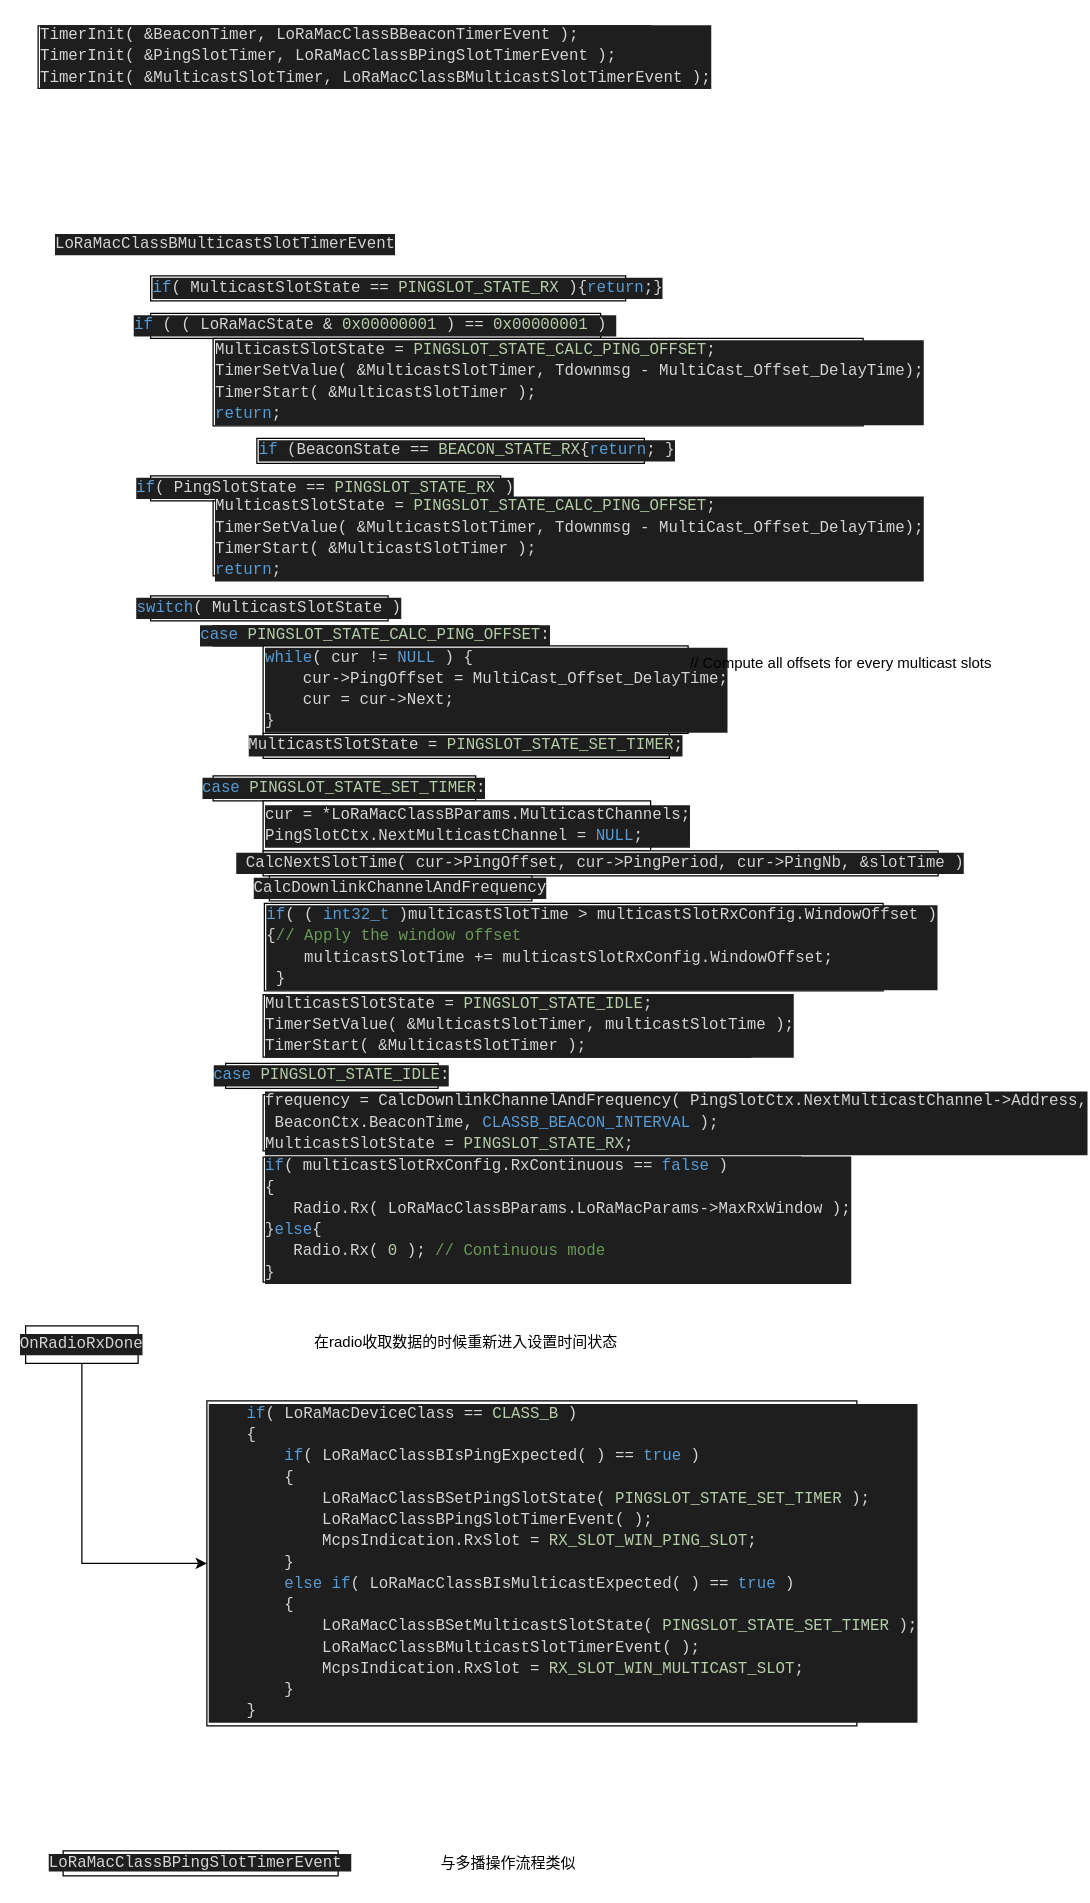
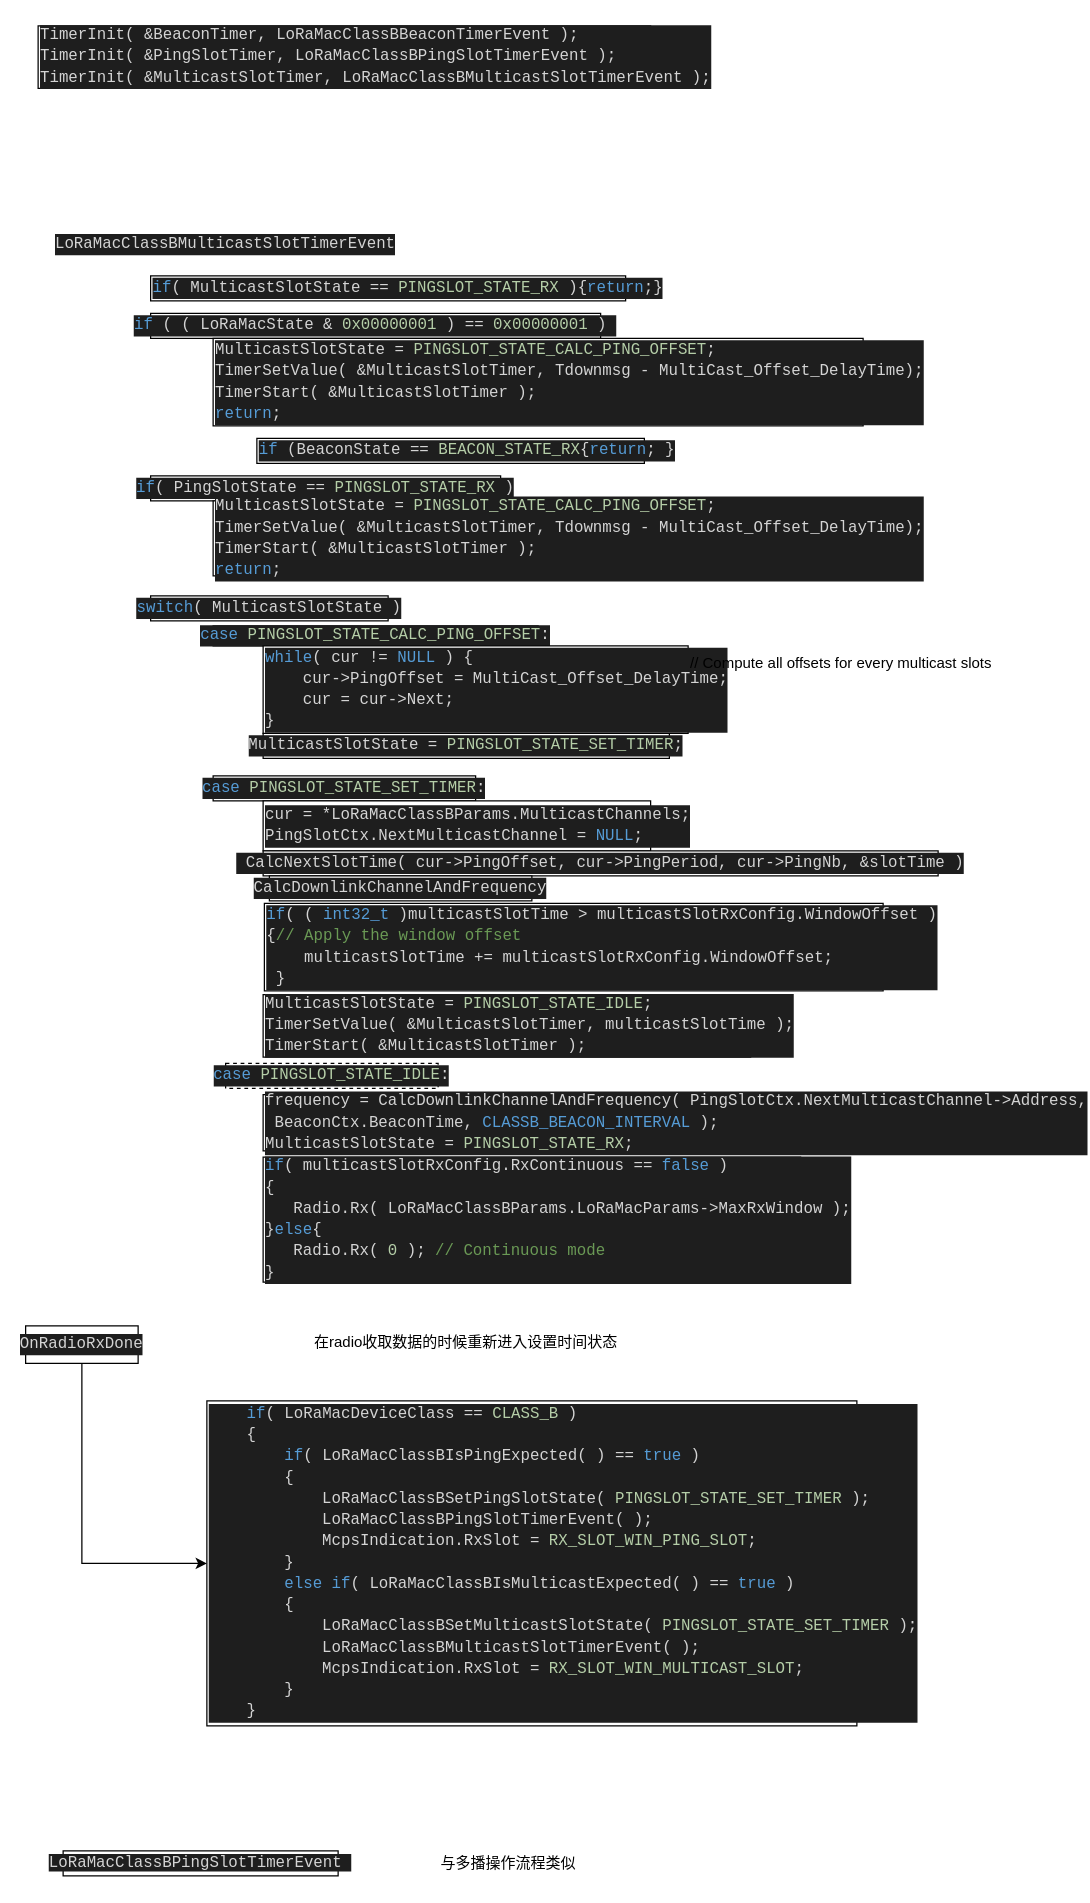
node "case PINGSLOT_STATE_IDLE:": style solid -> dashed
